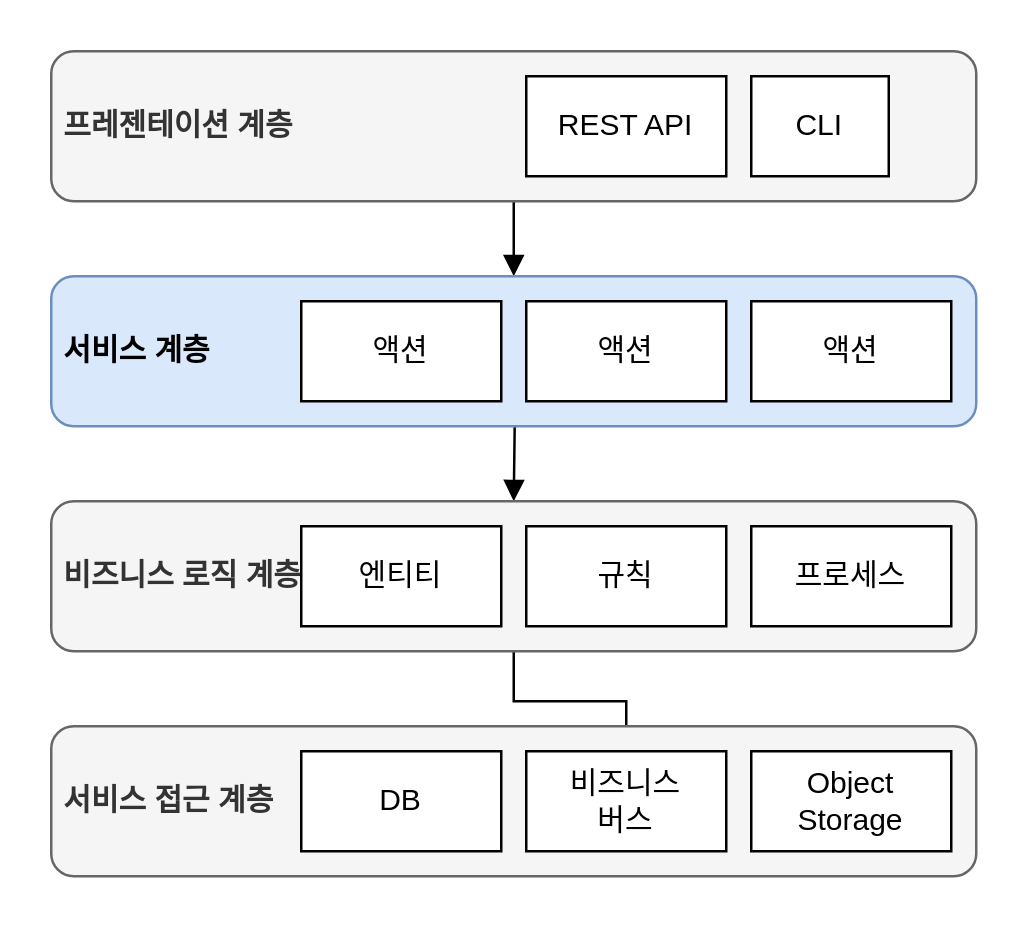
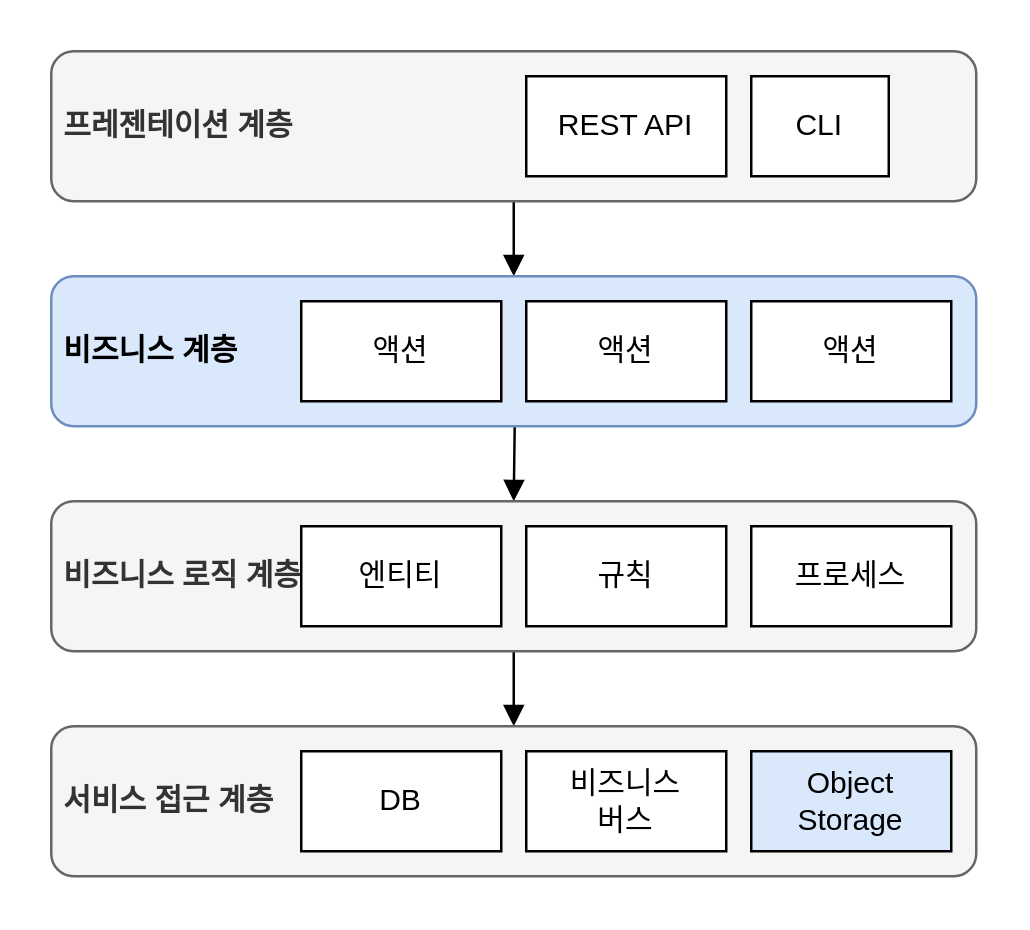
node "서비스 계층": label "서비스 계층" -> "비즈니스 계층"
edge "비즈니스 로직 계층" -> "비즈니스 버스": now "비즈니스 로직 계층" -> "서비스 접근 계층"
node "Object Storage": fillcolor #ffffff -> #dae8fc
